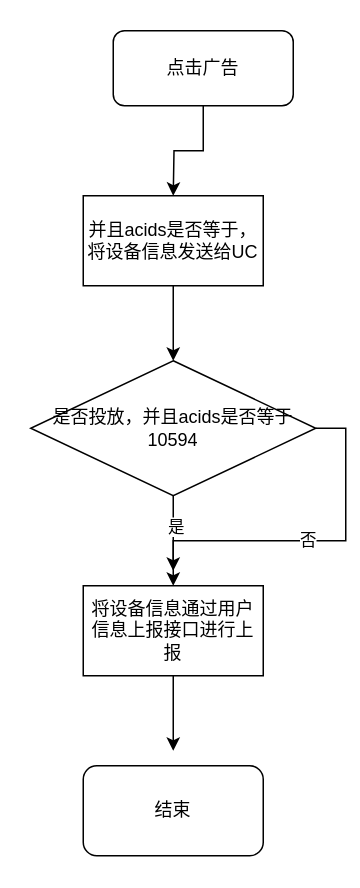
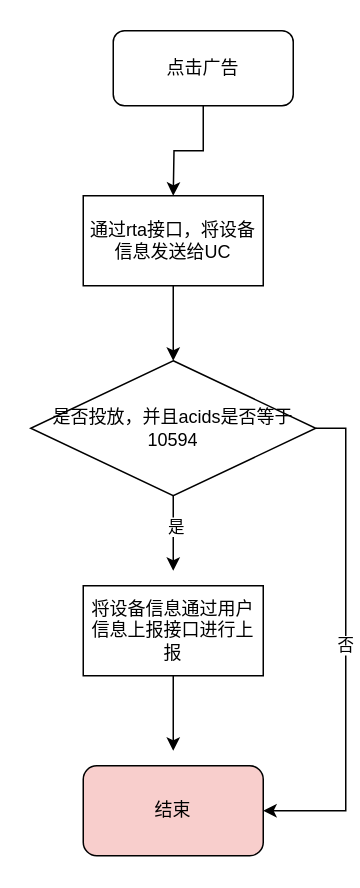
node "并且acids是否等于，将设备信息发送给UC": label "并且acids是否等于，将设备信息发送给UC" -> "通过rta接口，将设备信息发送给UC"
edge "是否投放，并且acids是否等于10594" -> "将设备信息通过用户信息上报接口进行上报": now "是否投放，并且acids是否等于10594" -> "结束"
node "结束": fillcolor #ffffff -> #f8cecc
